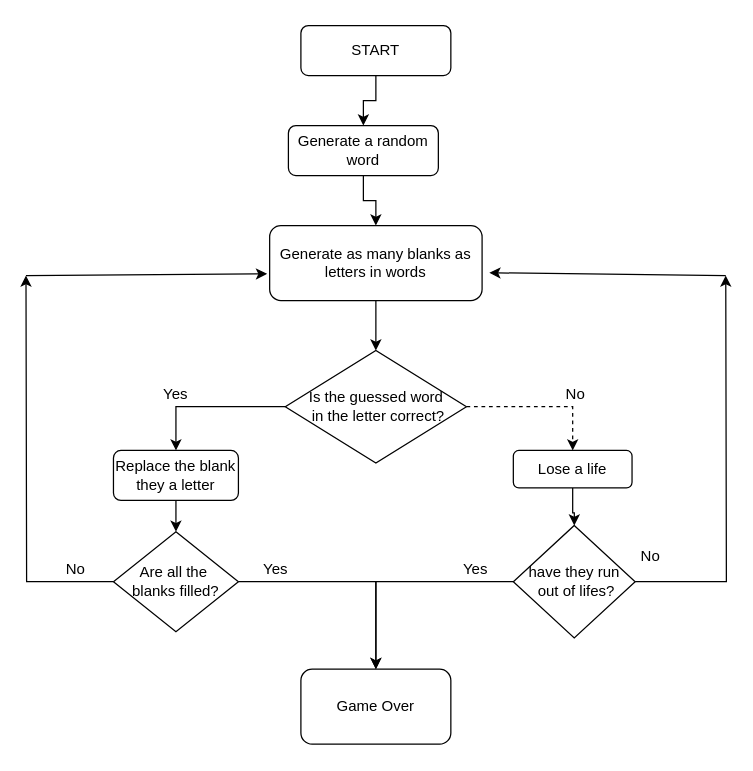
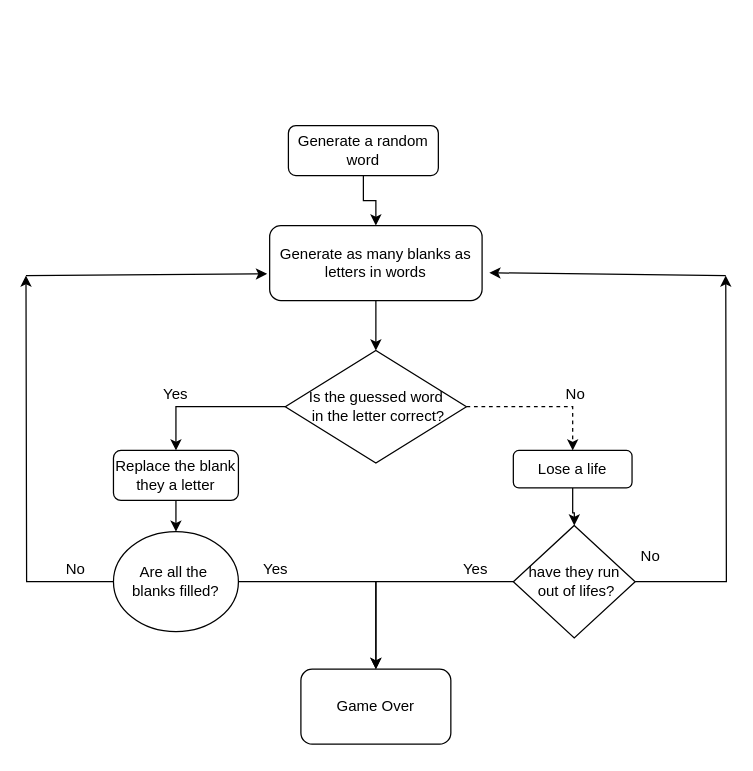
node "START": removed
edge "START" -> "Generate a random word": removed
node "Are all the blanks filled?": shape diamond -> ellipse
